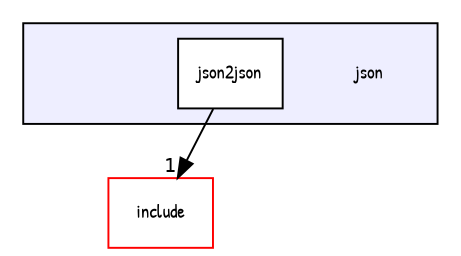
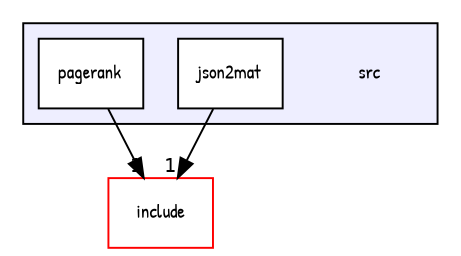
node "pagerank": added
node "json2json": label "json2json" -> "json2mat"
node "json": label "json" -> "src"
